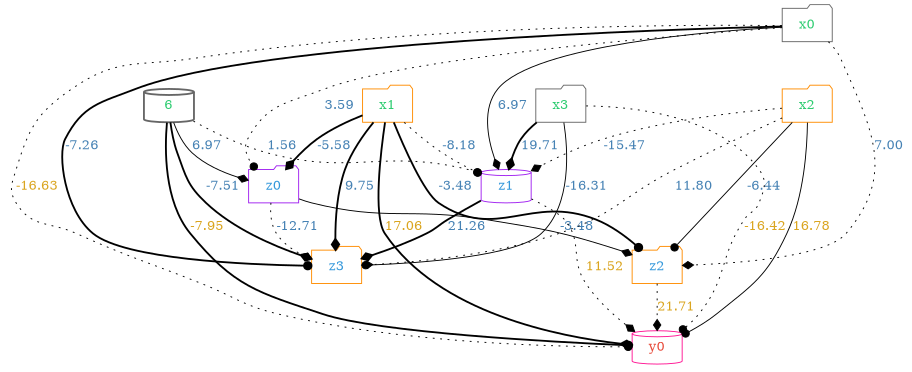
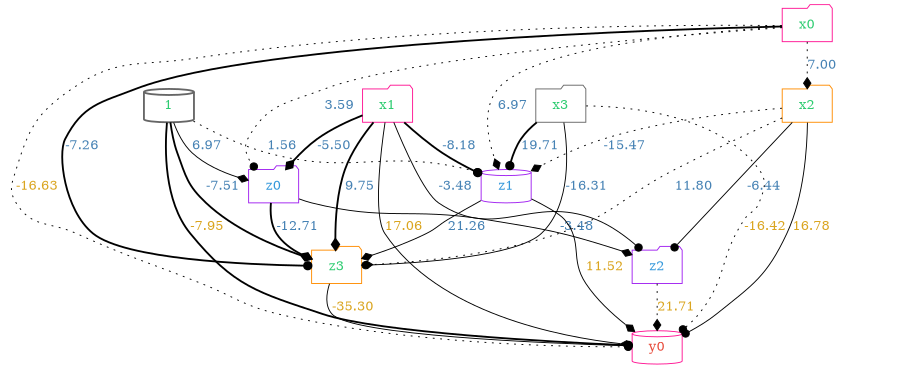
node "x0": color gray40 -> deeppink
edge "x0" -> "z1": style solid -> dotted
node "6": label "6" -> "1"
node "x1": color darkorange -> deeppink
edge "x3" -> "z1": arrowhead diamond -> dot
edge "x1" -> "z0": label "-5.58" -> "-5.50"
edge "x1" -> "z1": style dotted -> bold
edge "x0" -> "z2": now "x0" -> "x2"
edge "x1" -> "z2": style bold -> solid
edge "z1" -> "z3": style bold -> solid
edge "z0" -> "z3": style dotted -> bold
edge "z1" -> "y0": style dotted -> solid
node "z3": fontcolor #3498db -> #2ecc71
node "z2": color darkorange -> purple
edge "x1" -> "y0": style bold -> solid
edge "z3" -> "y0": added, label "-35.30"
